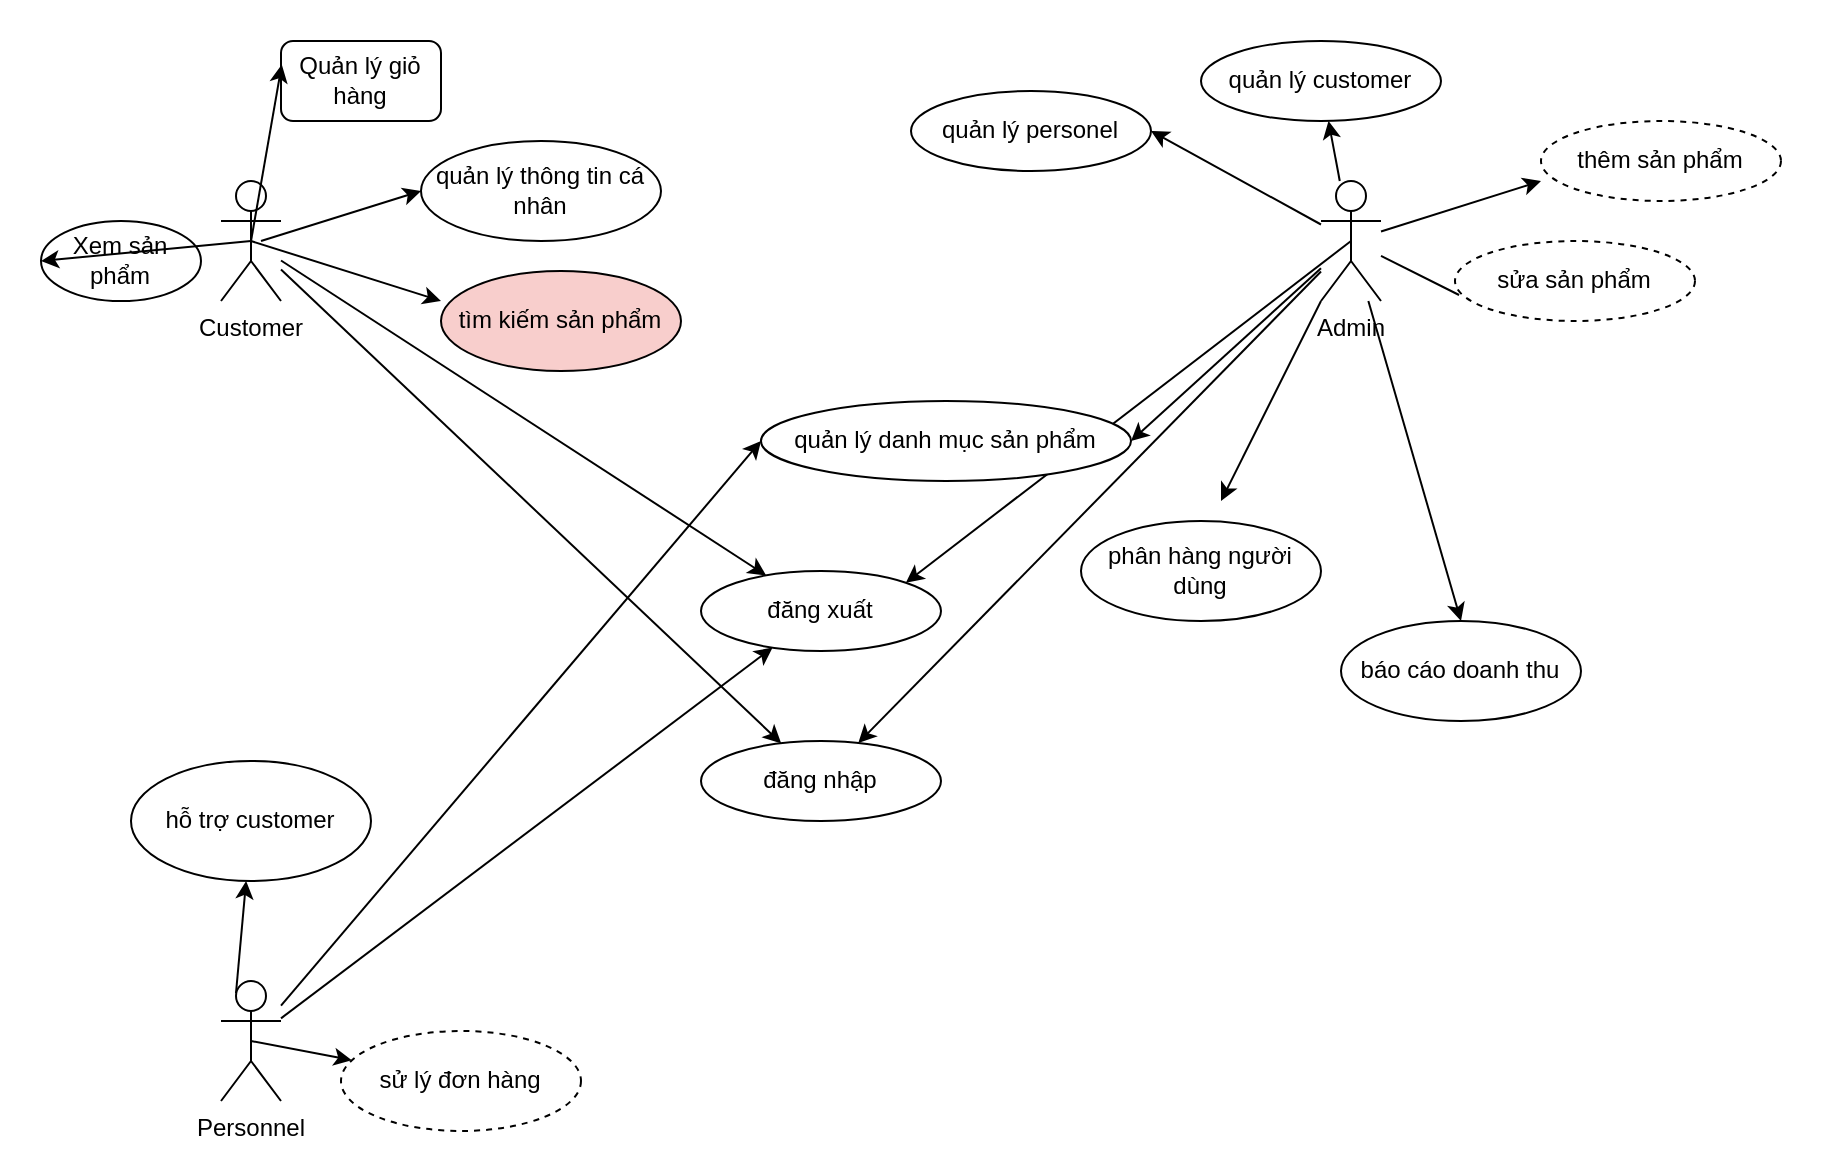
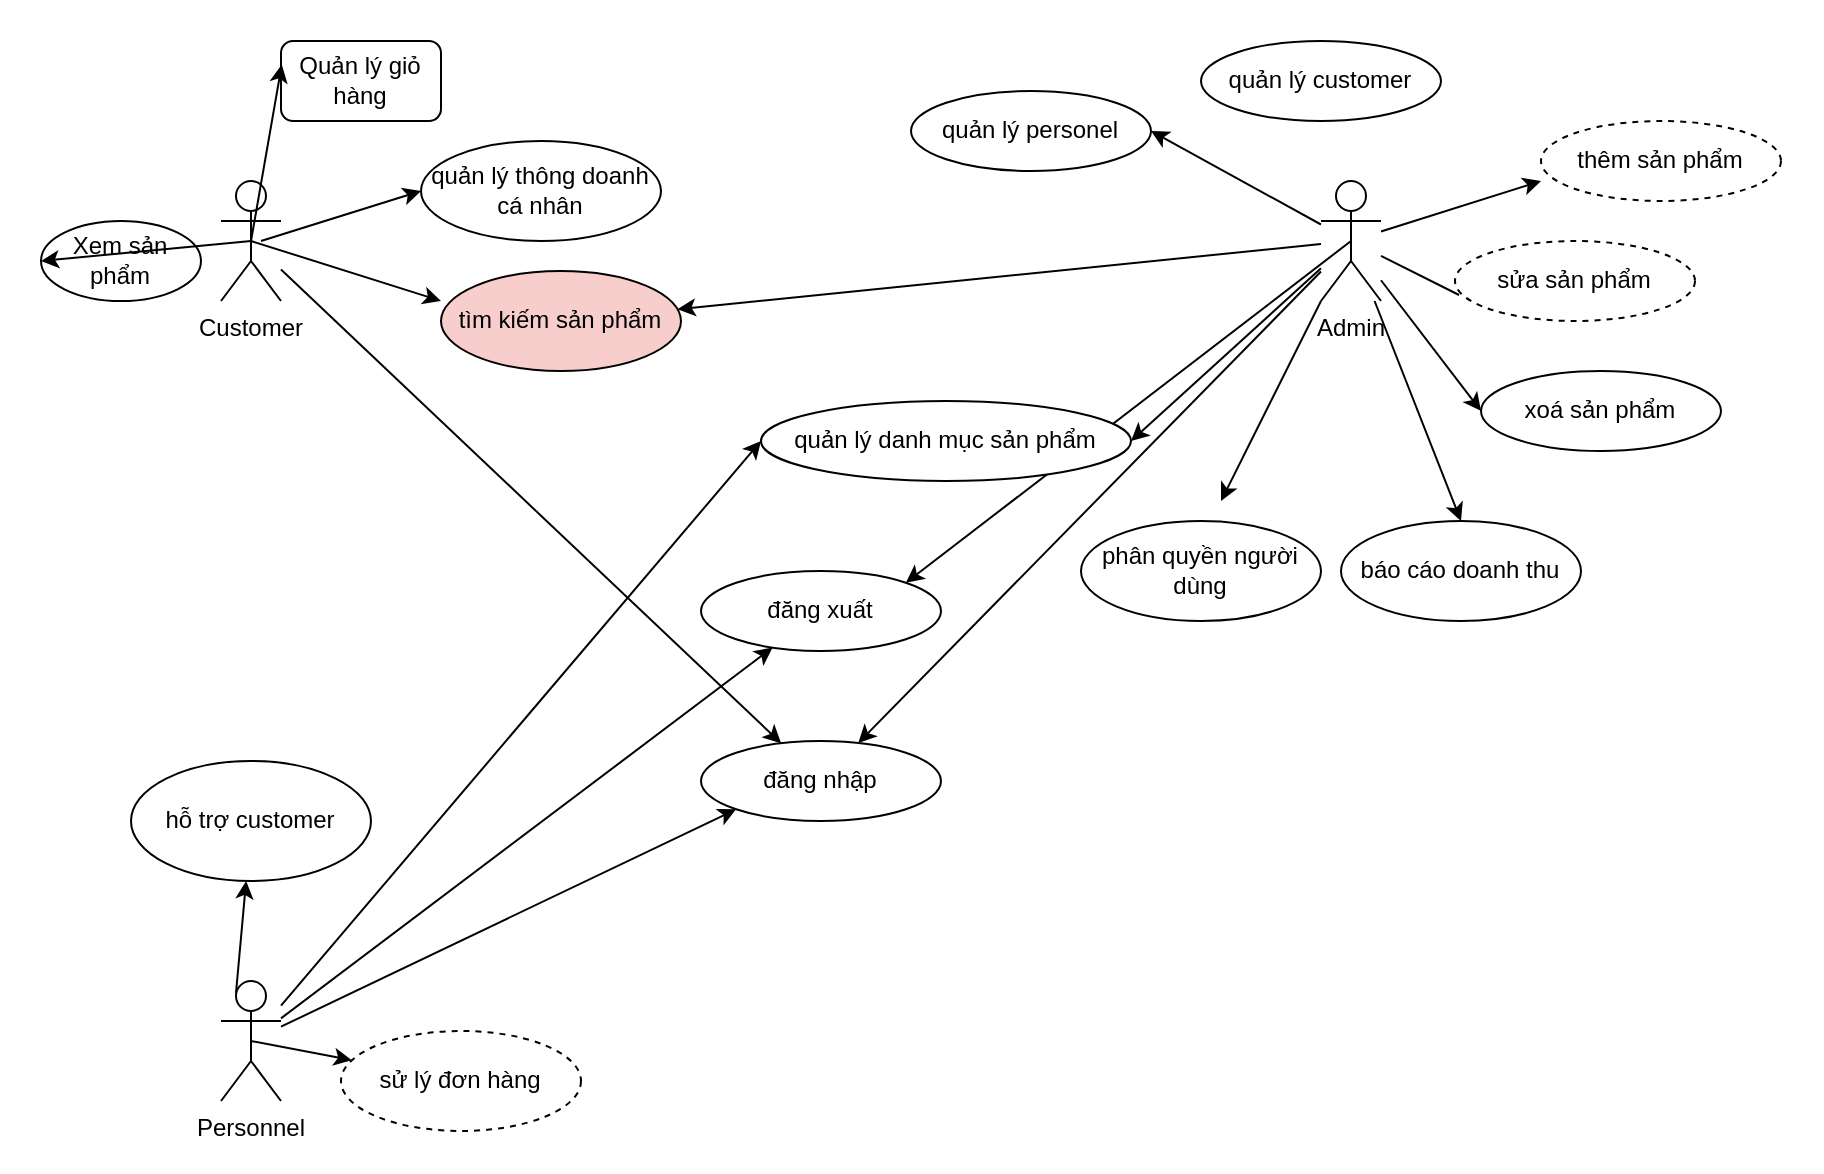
edge "Admin" -> "quản lý customer": now "Admin" -> "tìm kiếm sản phẩm"
node "quản lý thông tin cá nhân": label "quản lý thông tin cá nhân" -> "quản lý thông doanh cá nhân"
edge "Admin" -> "xoá sản phẩm": added
node "xoá sản phẩm": added
edge "Customer" -> "đăng xuất": removed
node "phân hàng người dùng": label "phân hàng người dùng" -> "phân quyền người dùng"
node "báo cáo doanh thu": moved (1461, 671) -> (1461, 571)
edge "Personnel" -> "đăng nhập": added
